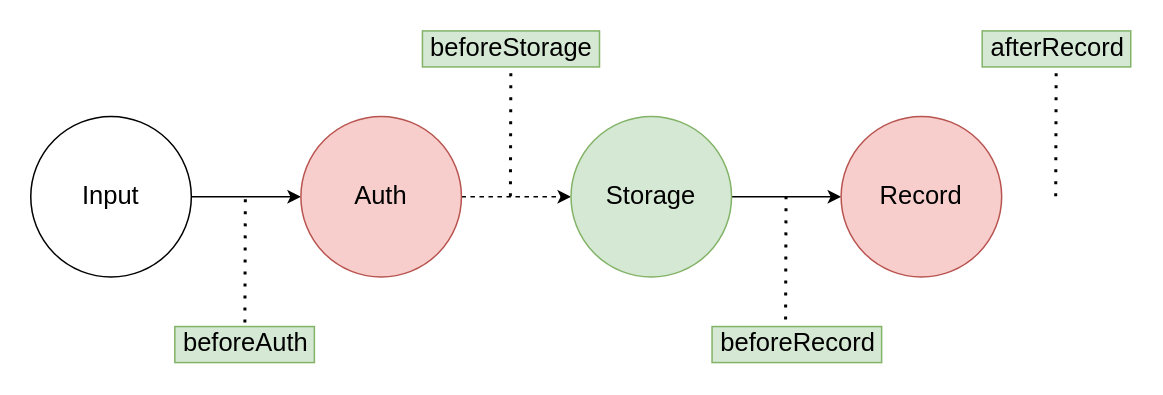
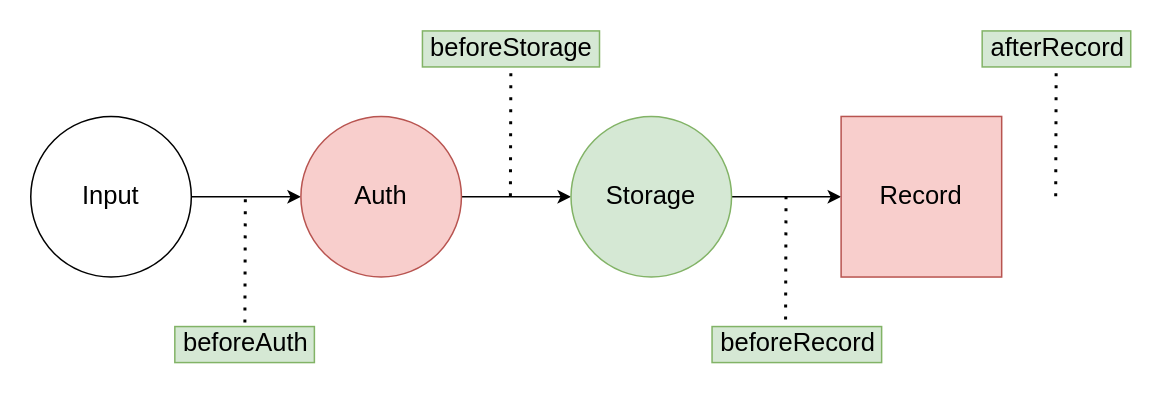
edge "Auth" -> "Storage": style dashed -> solid
node "Record": shape ellipse -> rectangle
